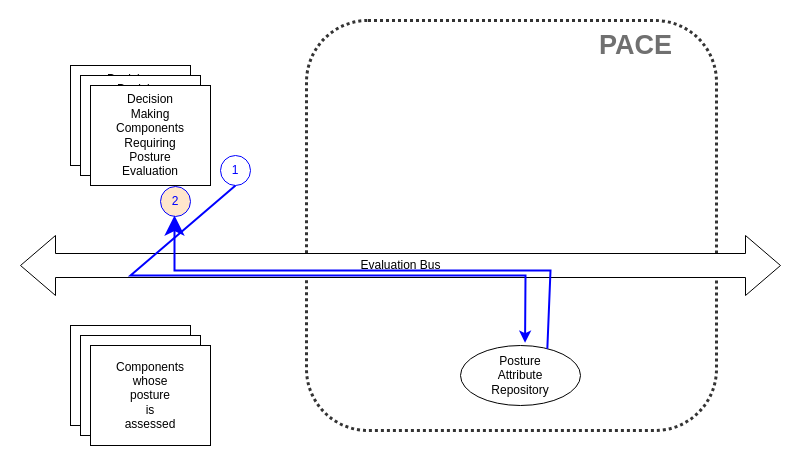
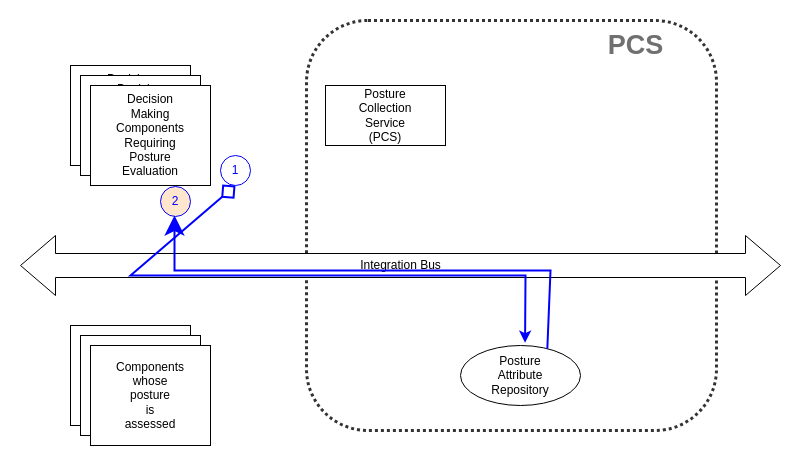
node "PACE": label "PACE" -> "PCS"
node "Posture Collection Service (PCS)": added
edge "1" -> "Posture Attribute Repository": arrowhead none -> diamond
node "Evaluation Bus": label "Evaluation Bus" -> "Integration Bus"
